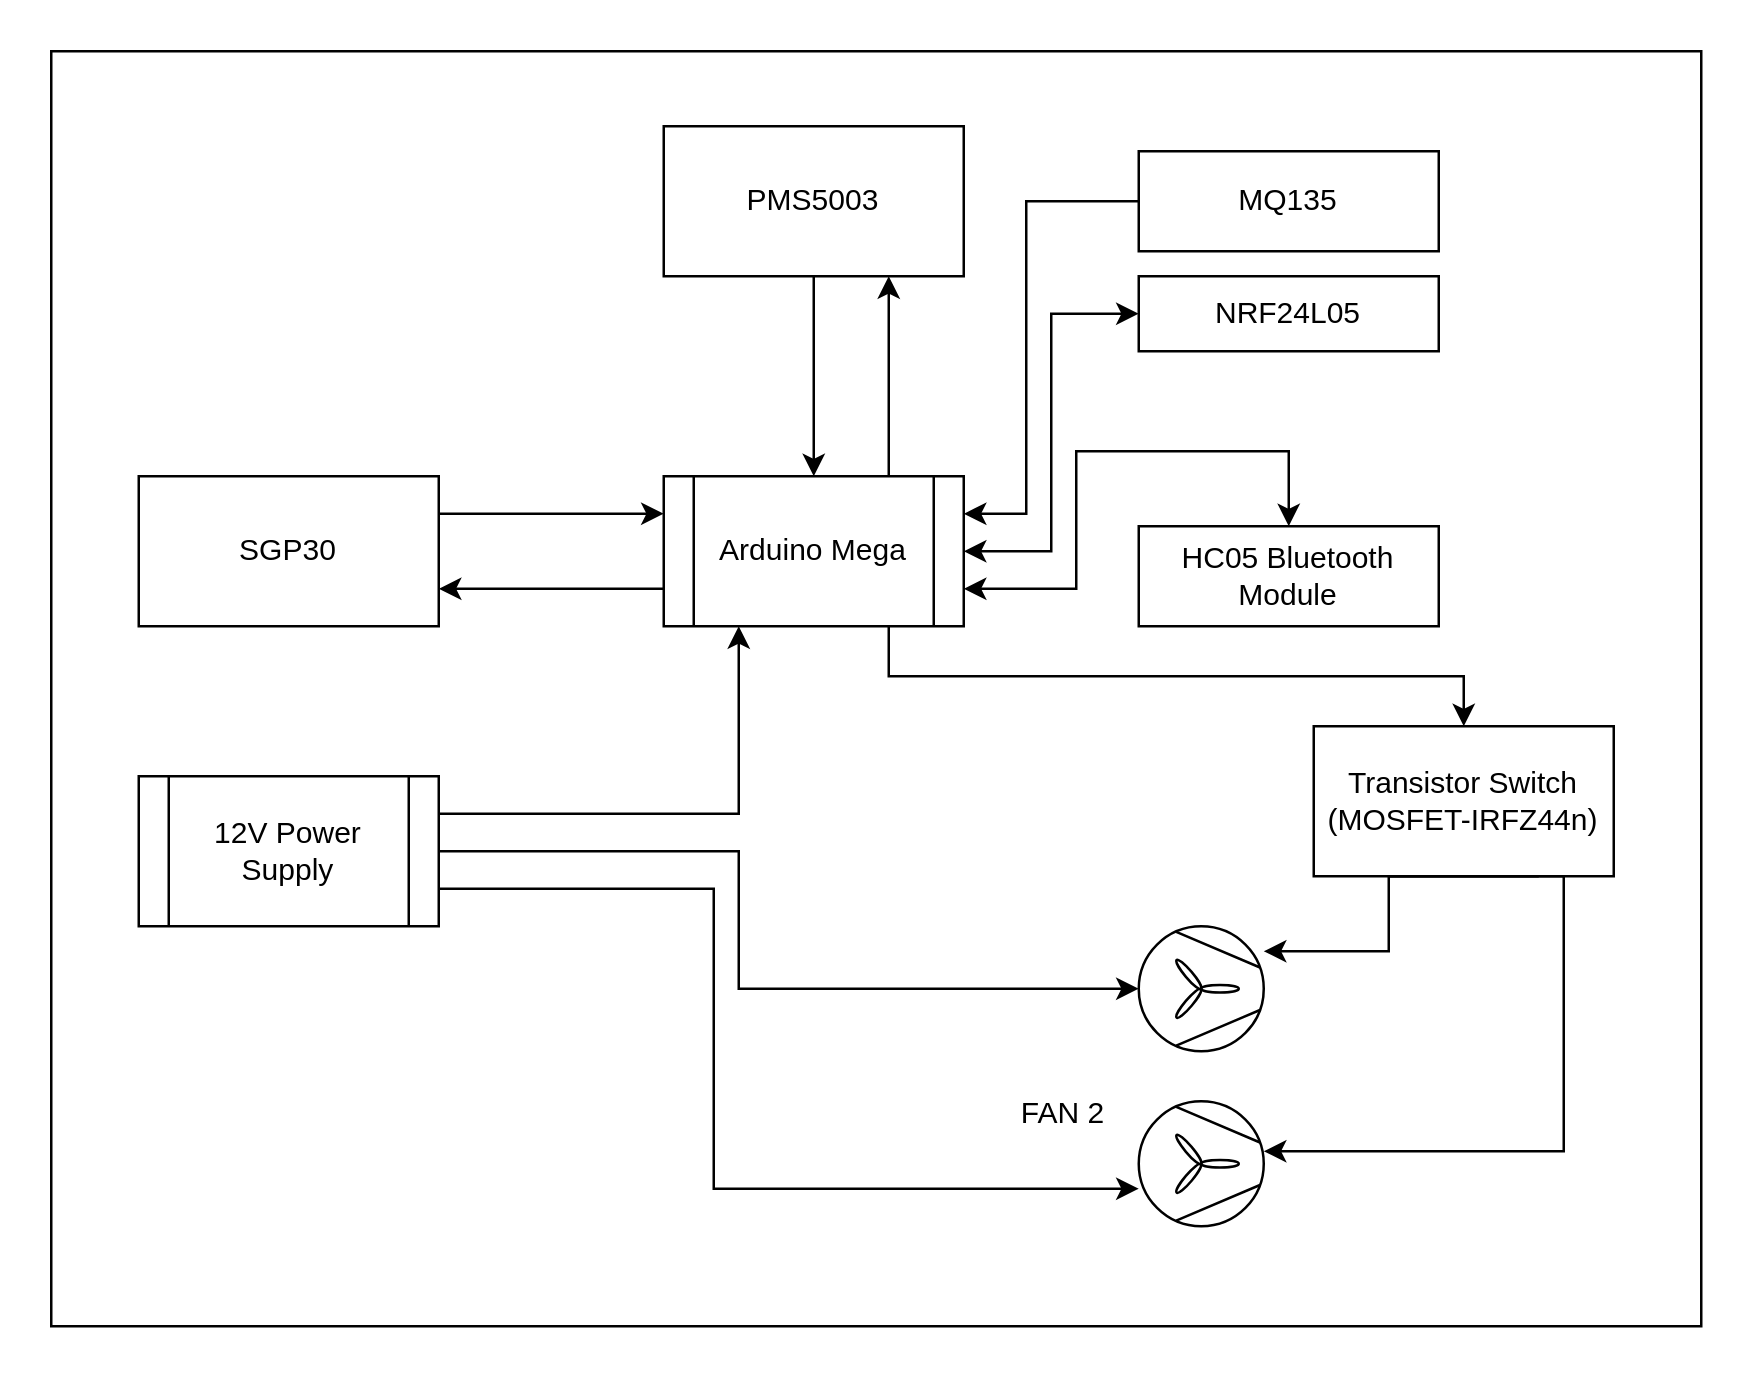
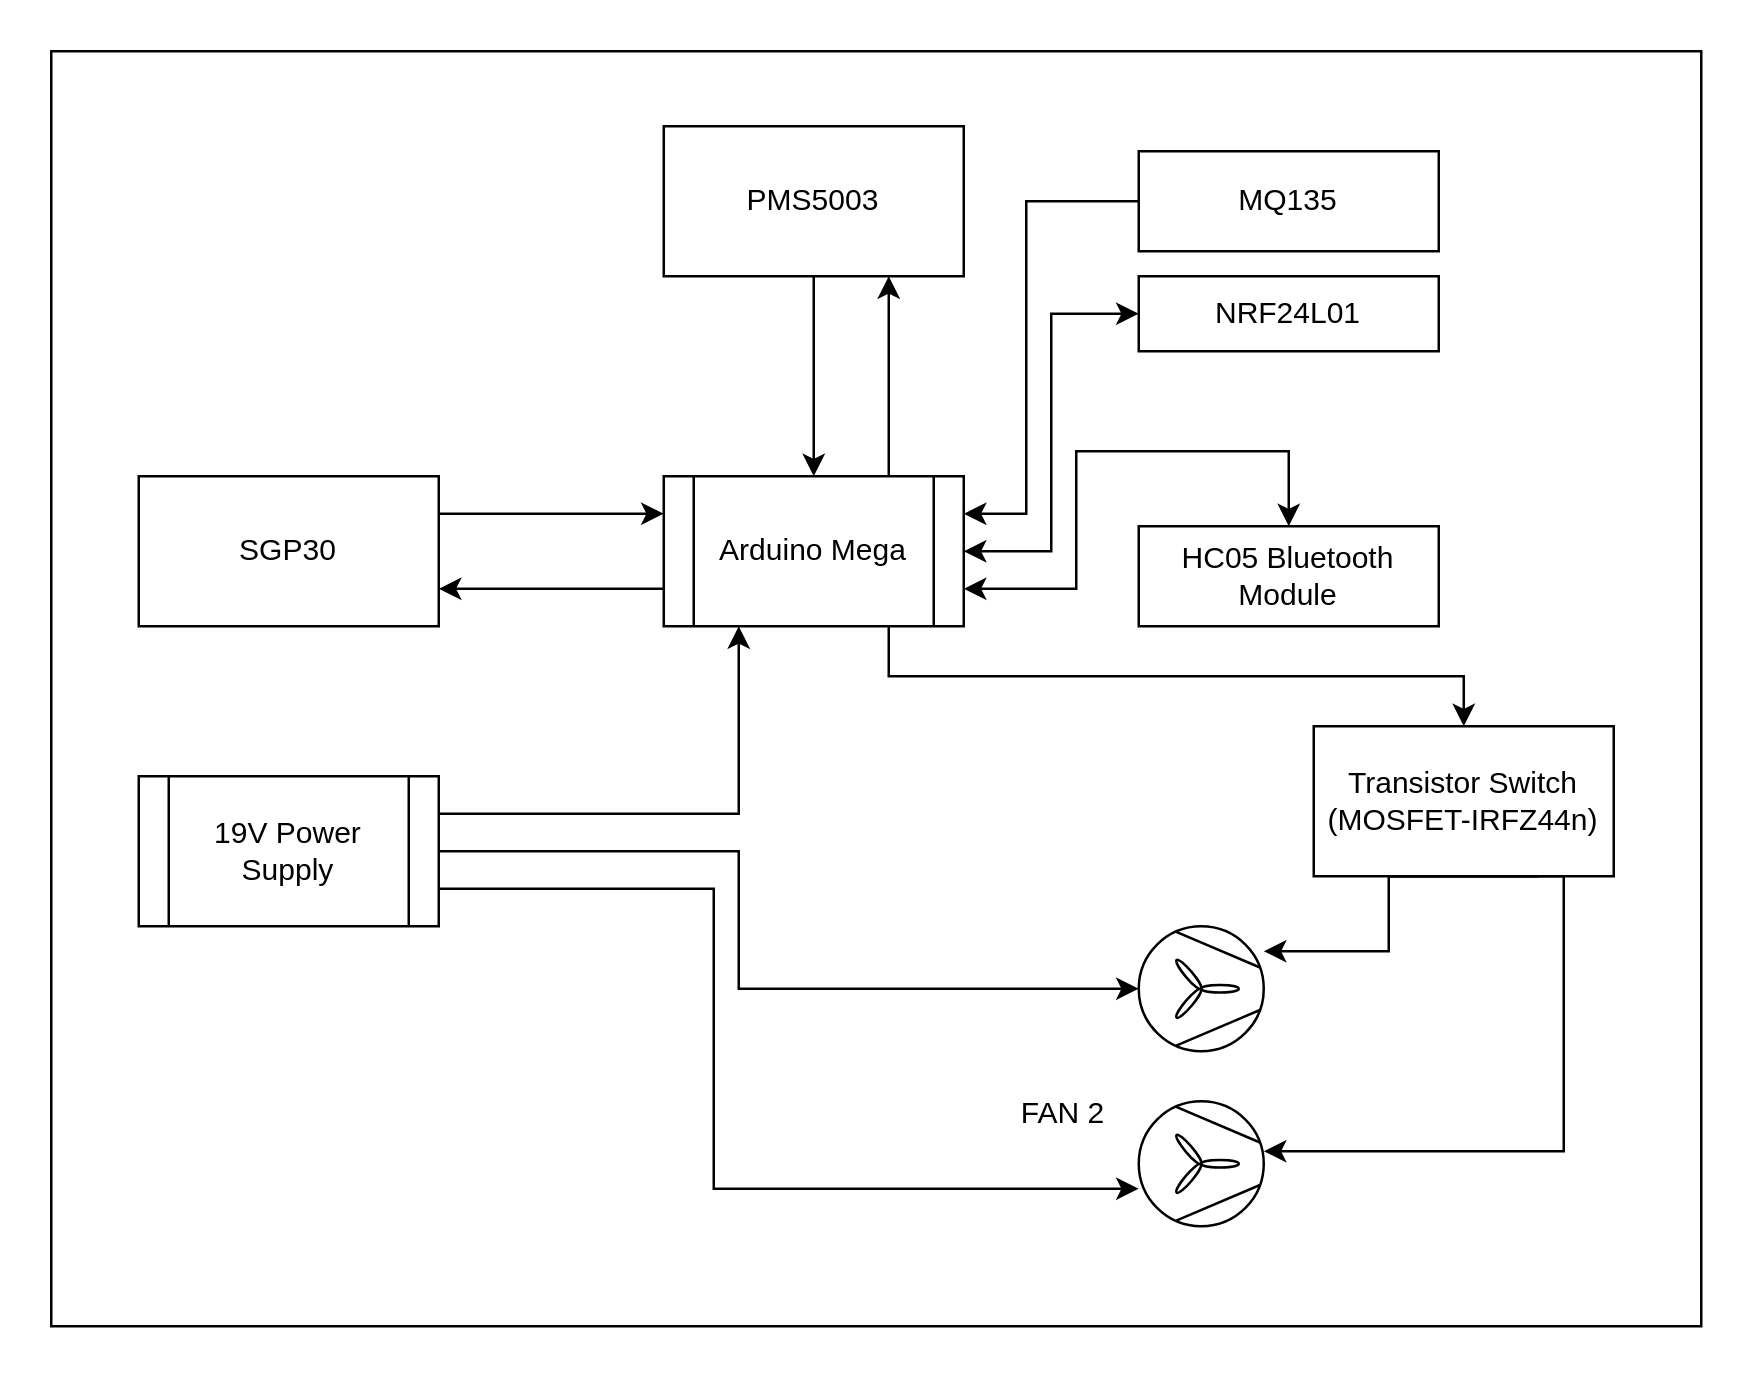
node "NRF24L05": label "NRF24L05" -> "NRF24L01"
node "12V Power Supply": label "12V Power Supply" -> "19V Power Supply"
